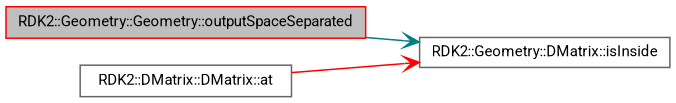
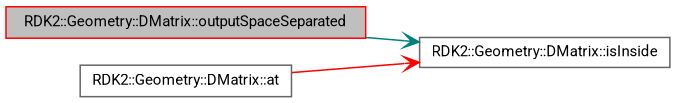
node "RDK2::Geometry::Geometry::outputSpaceSeparated": label "RDK2::Geometry::Geometry::outputSpaceSeparated" -> "RDK2::Geometry::DMatrix::outputSpaceSeparated"
node "RDK2::DMatrix::DMatrix::at": label "RDK2::DMatrix::DMatrix::at" -> "RDK2::Geometry::DMatrix::at"
